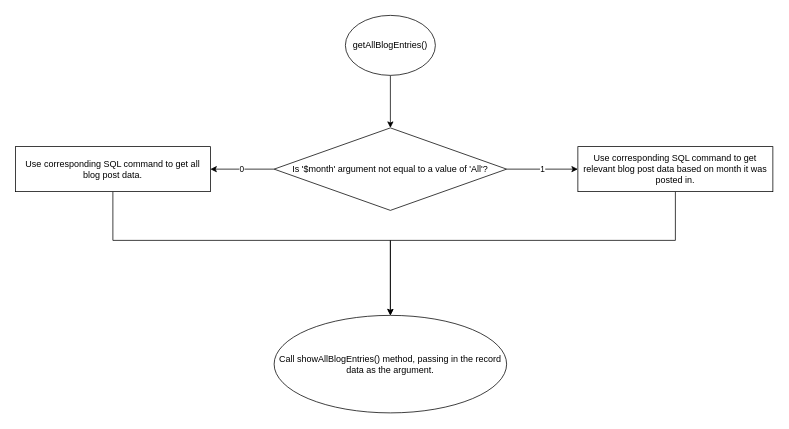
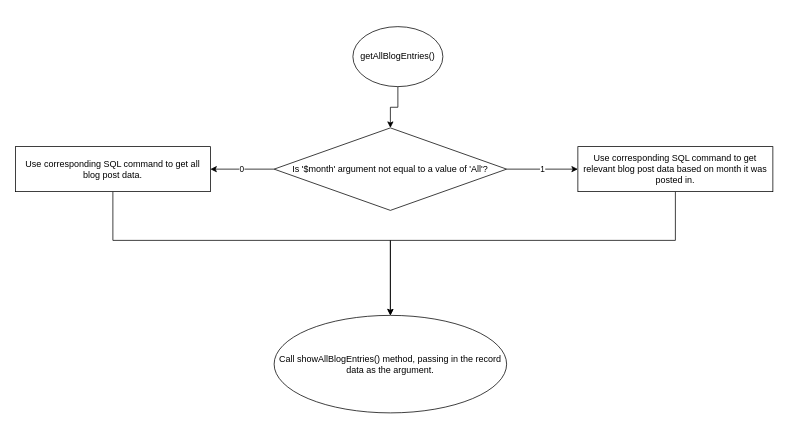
node "getAllBlogEntries()": moved (390, 45) -> (398, 57)
